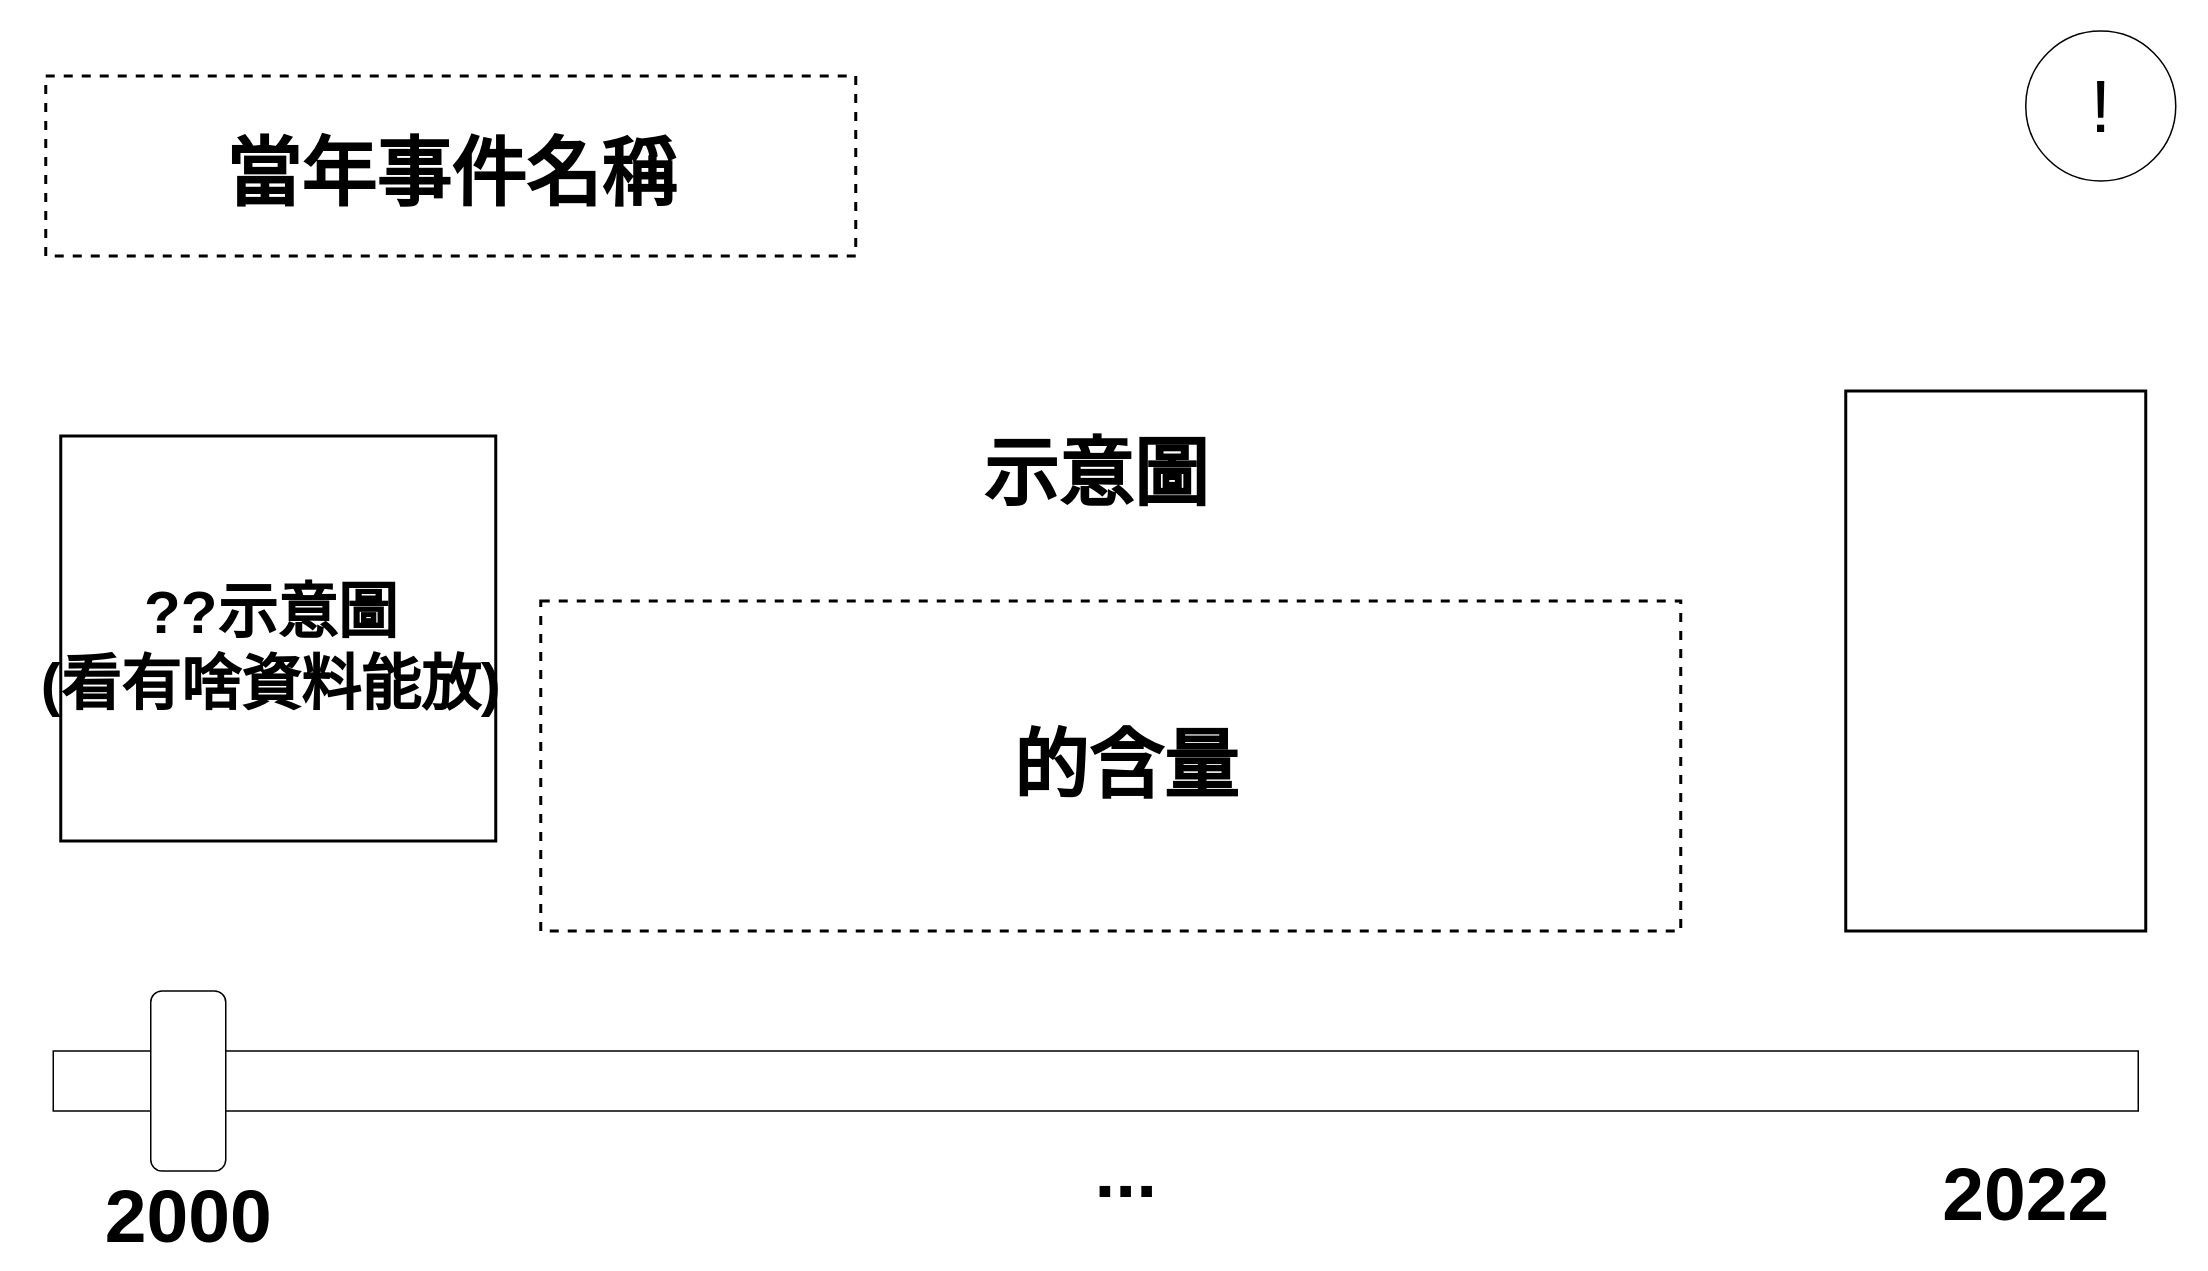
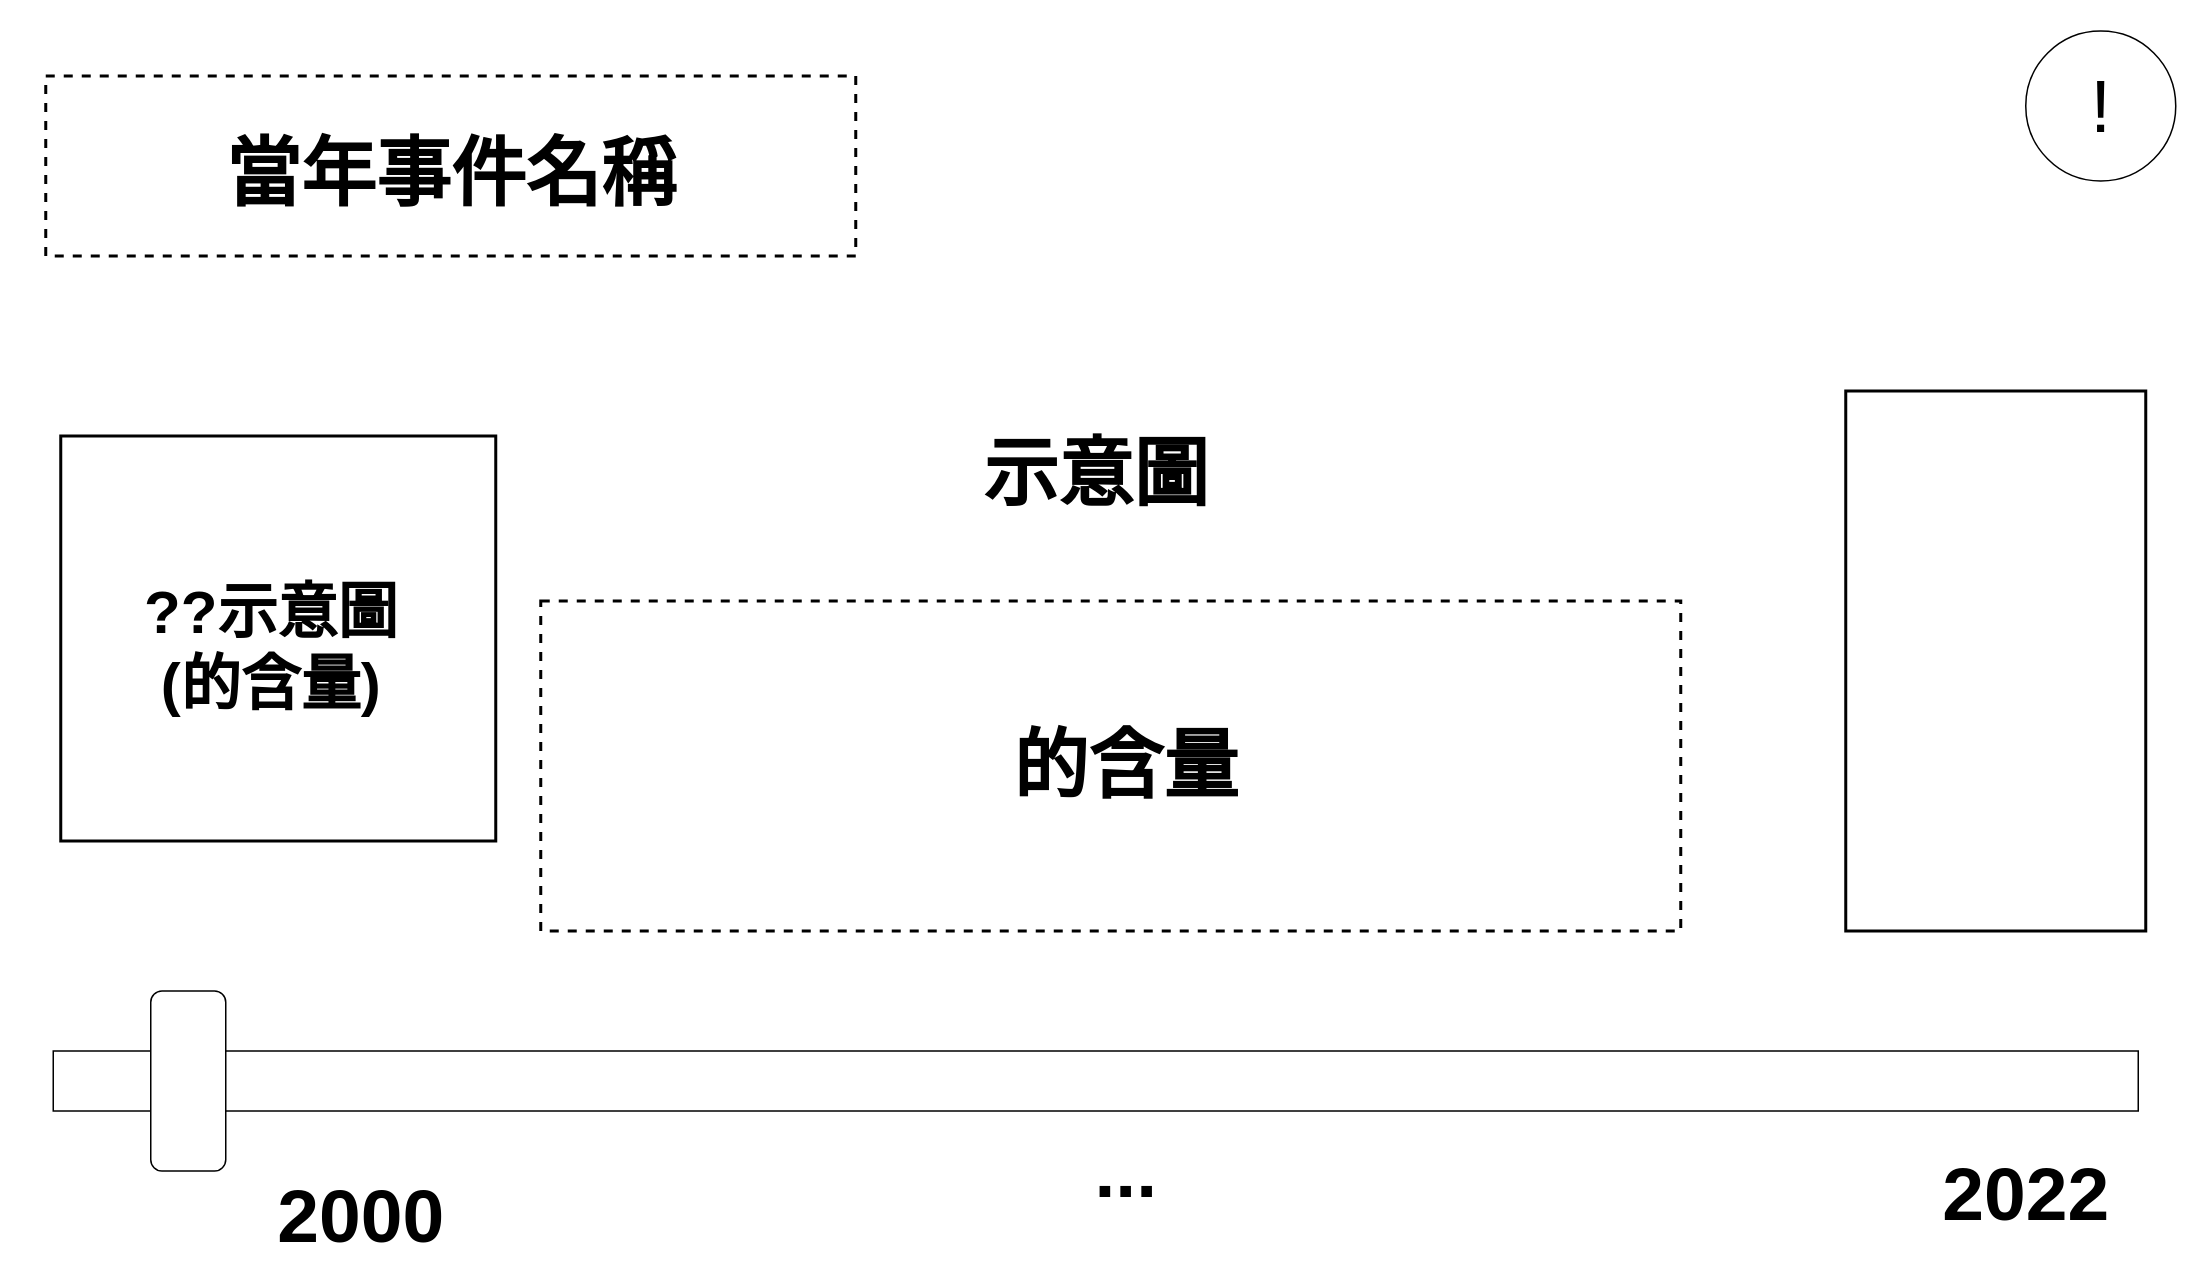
node "??示意圖 (看有啥資料能放)": label "??示意圖 (看有啥資料能放)" -> "??示意圖 (的含量)"
node "2000": moved (188, 1216) -> (361, 1216)
